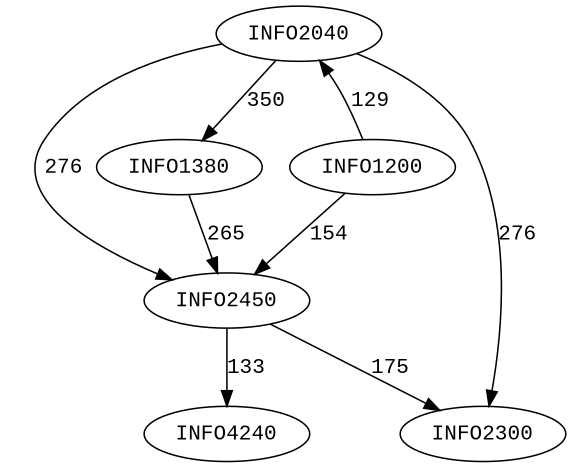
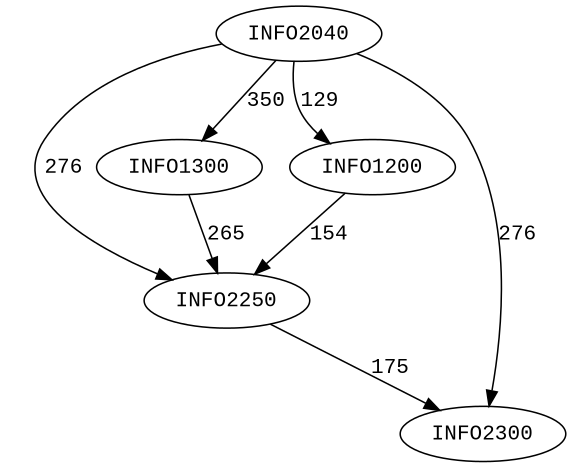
edge "INFO1200" -> "INFO2040": reversed
node "INFO1380": label "INFO1380" -> "INFO1300"
node "INFO2450": label "INFO2450" -> "INFO2250"
node "INFO4240": removed
